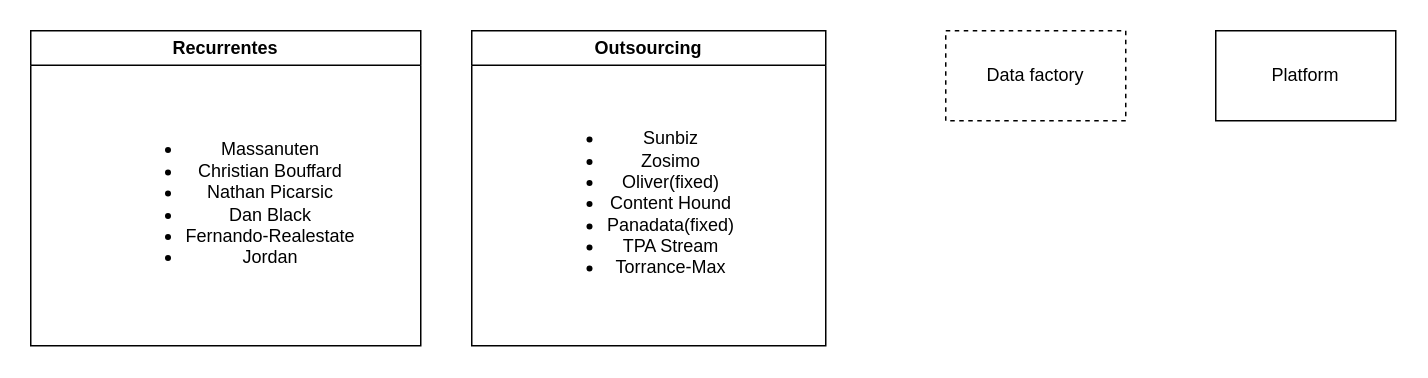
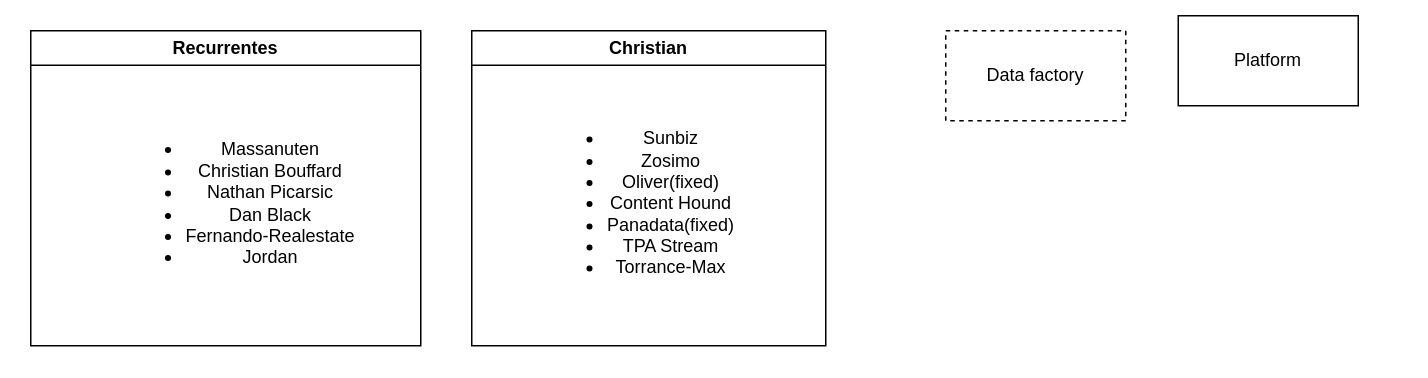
node "Outsourcing": label "Outsourcing" -> "Christian"
node "Platform": moved (1306, 76) -> (1268, 61)
